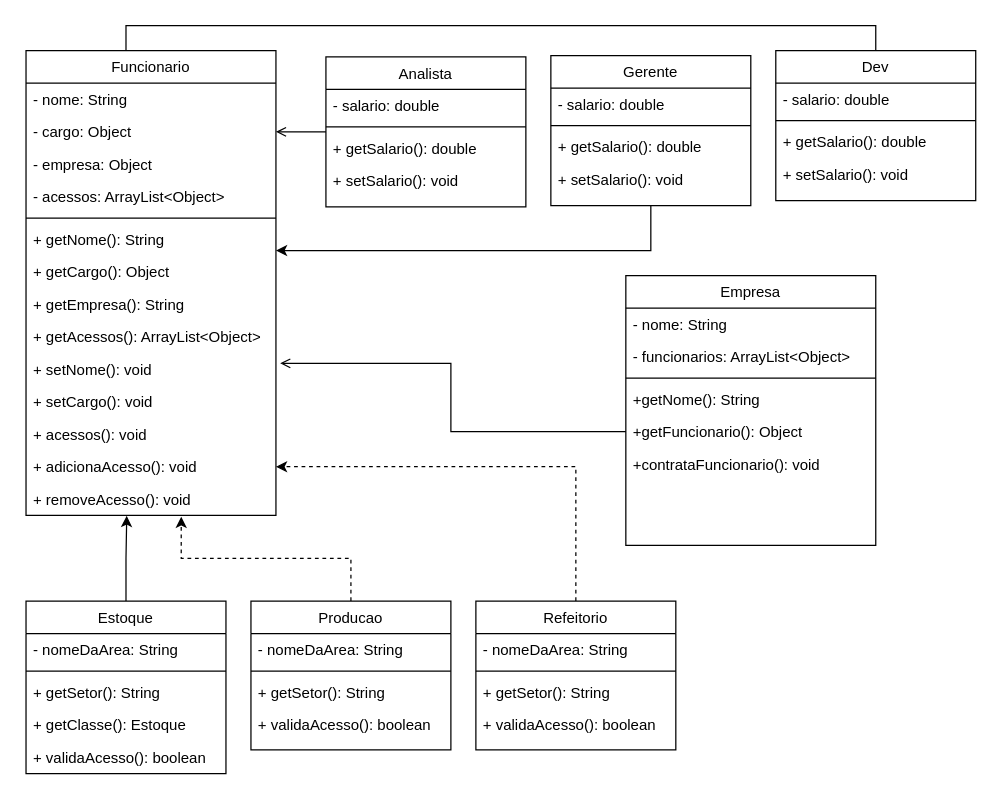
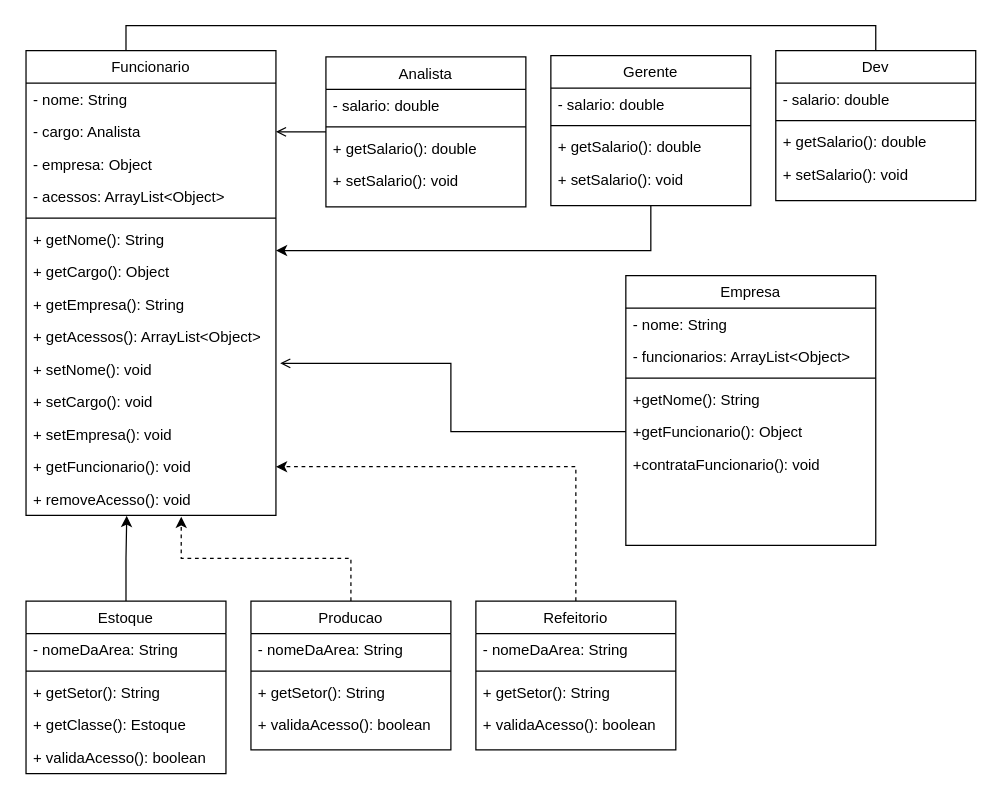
node "- cargo: Object": label "- cargo: Object" -> "- cargo: Analista"
node "+ acessos(): void": label "+ acessos(): void" -> "+ setEmpresa(): void"
node "+ adicionaAcesso(): void": label "+ adicionaAcesso(): void" -> "+ getFuncionario(): void"
